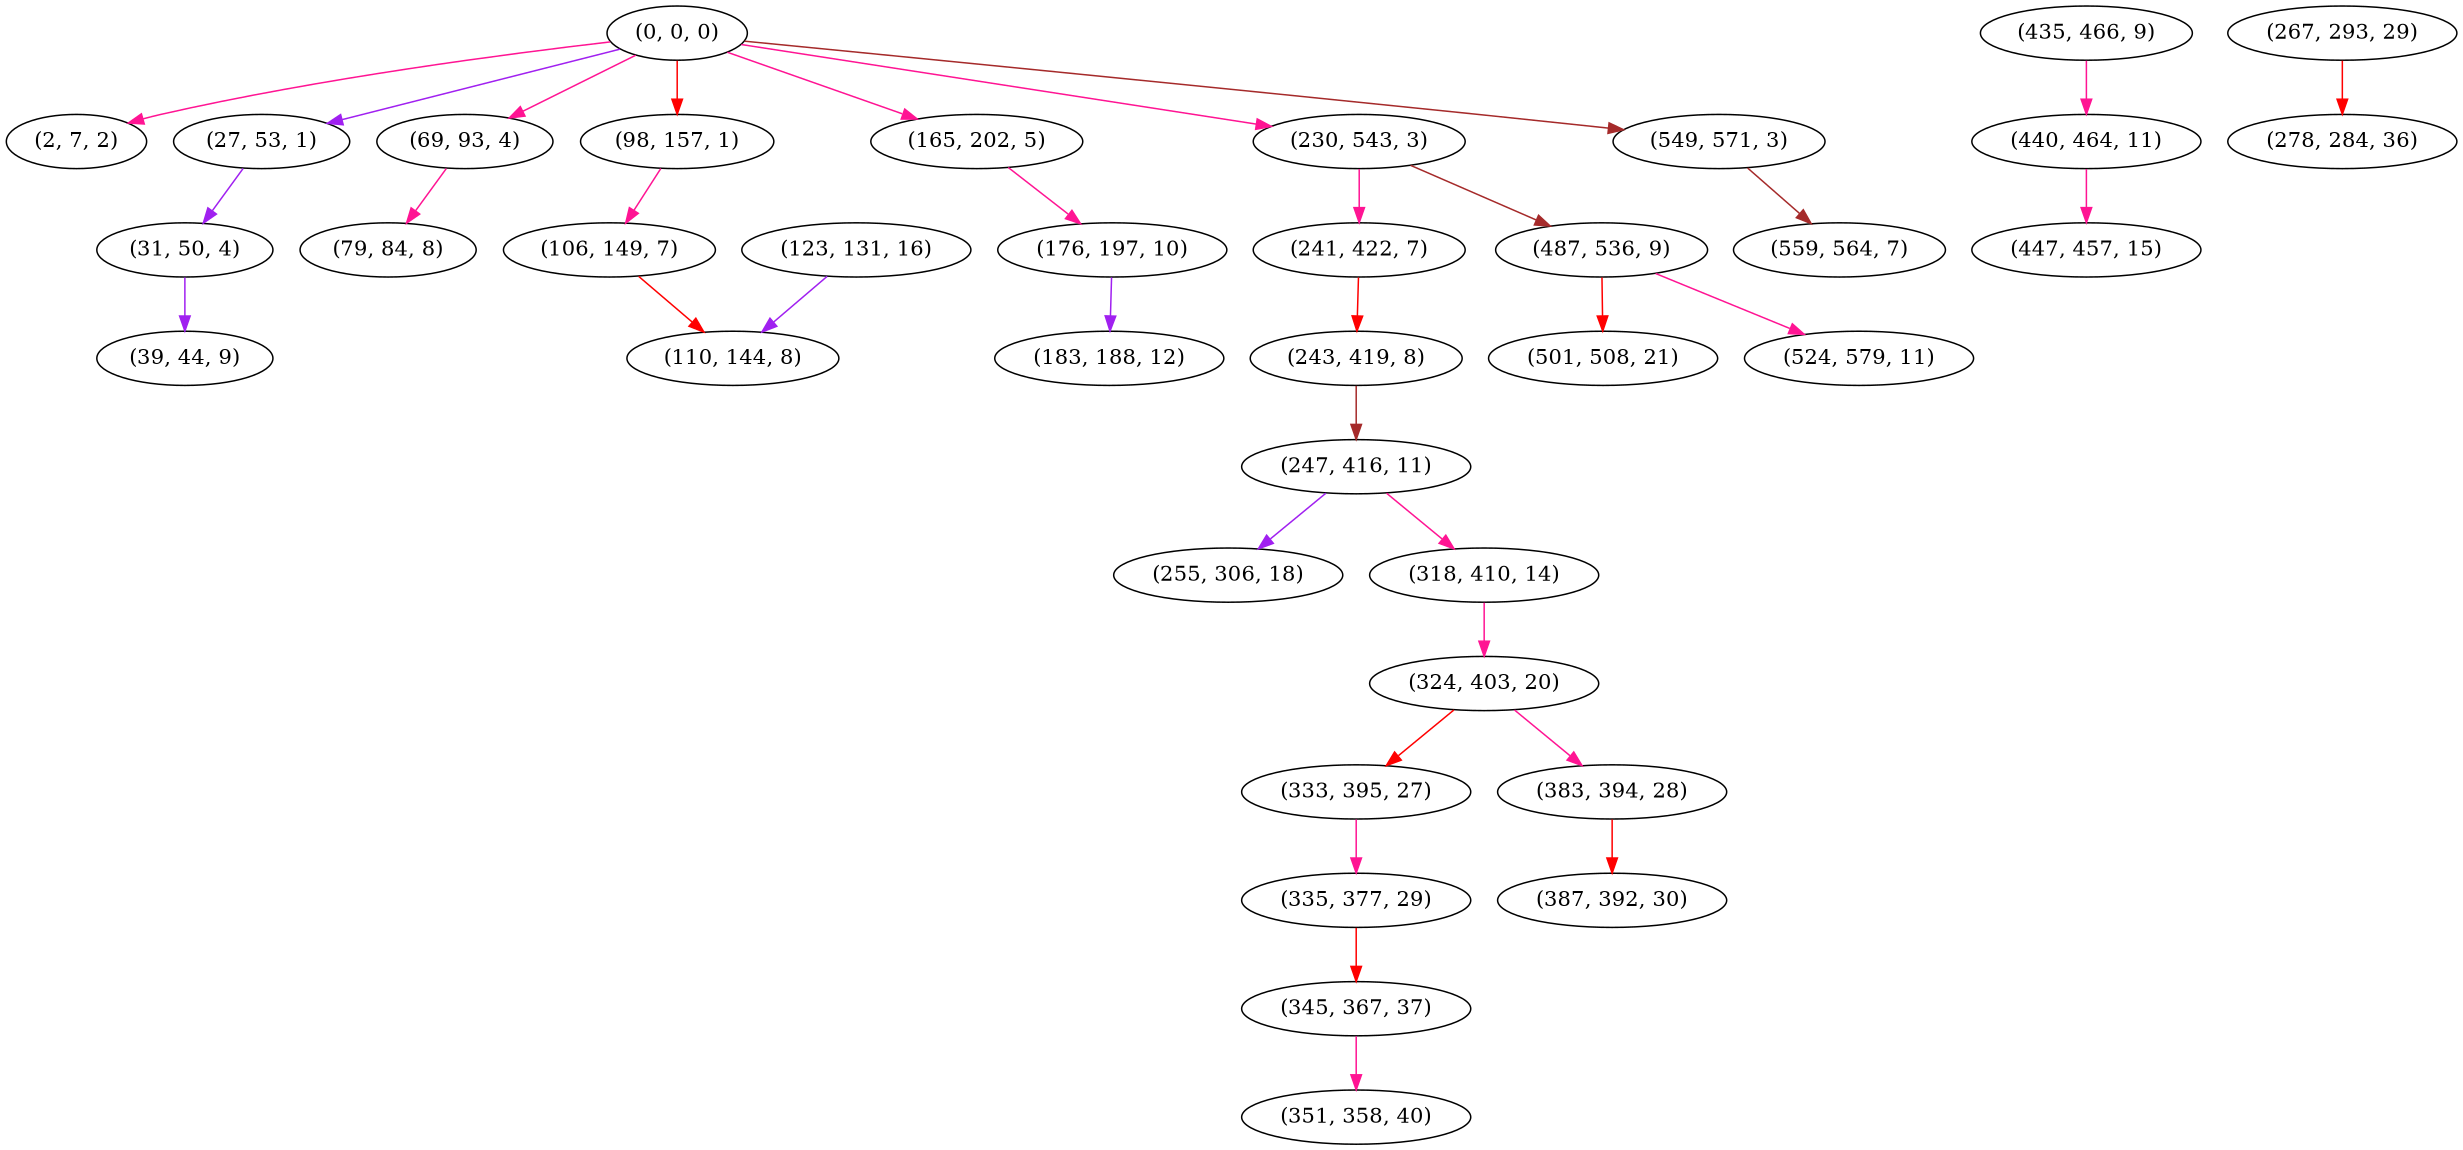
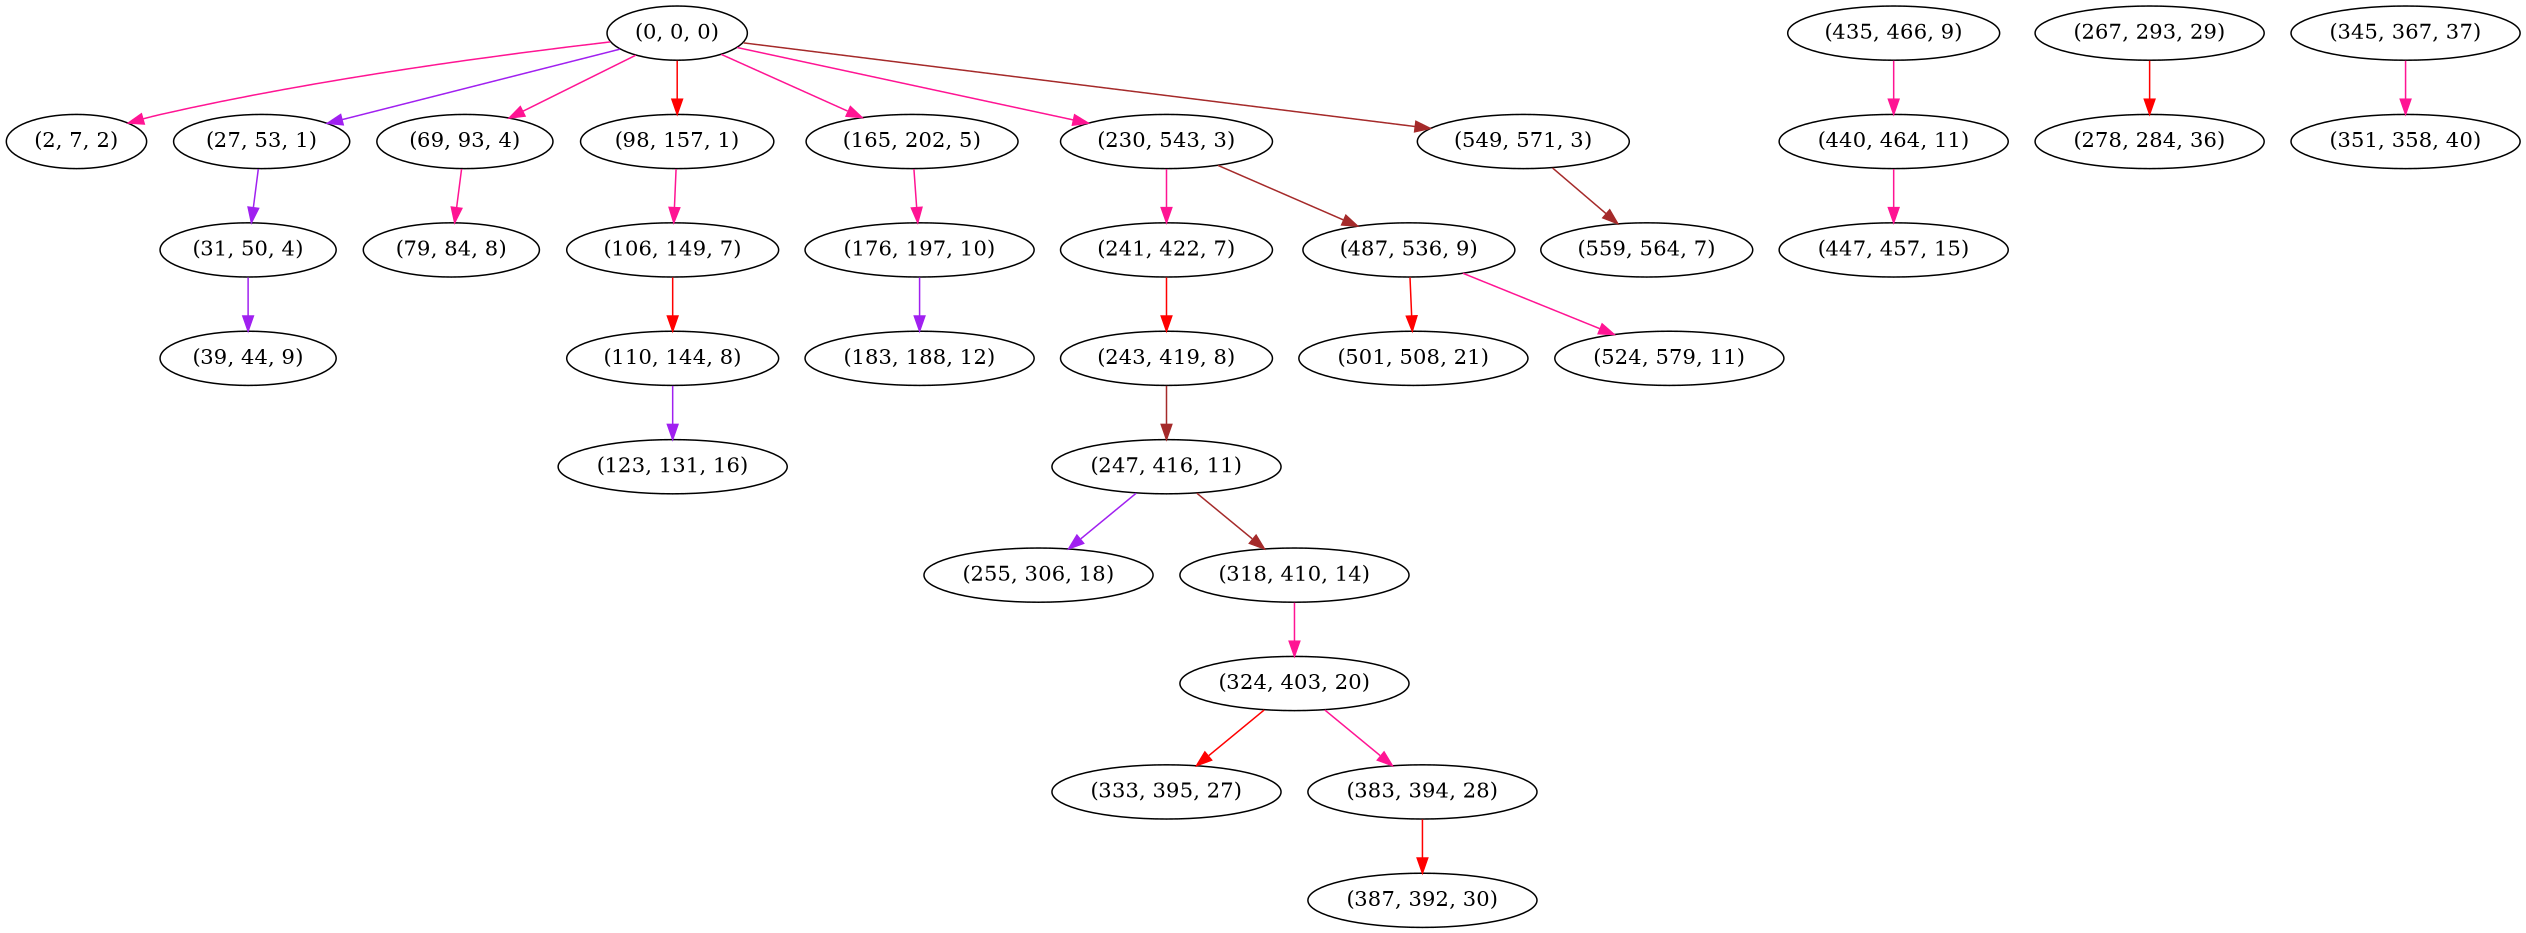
edge "(123, 131, 16)" -> "(110, 144, 8)": reversed
edge "(247, 416, 11)" -> "(318, 410, 14)": color deeppink -> brown
node "(335, 377, 29)": removed
